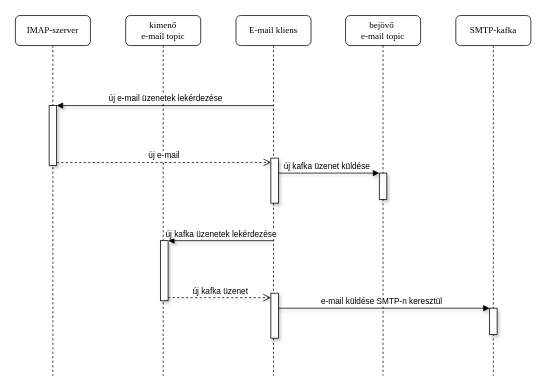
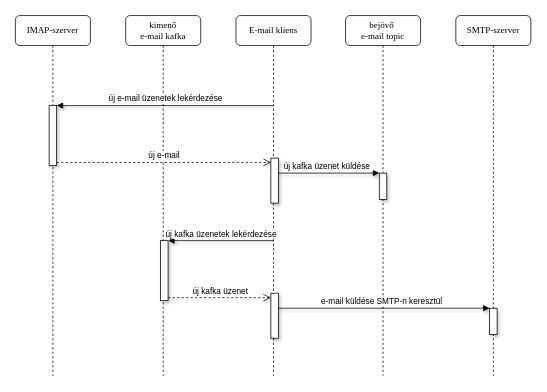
node "kimenő e-mail topic": label "kimenő e-mail topic" -> "kimenő e-mail kafka"
node "SMTP-kafka": label "SMTP-kafka" -> "SMTP-szerver"
